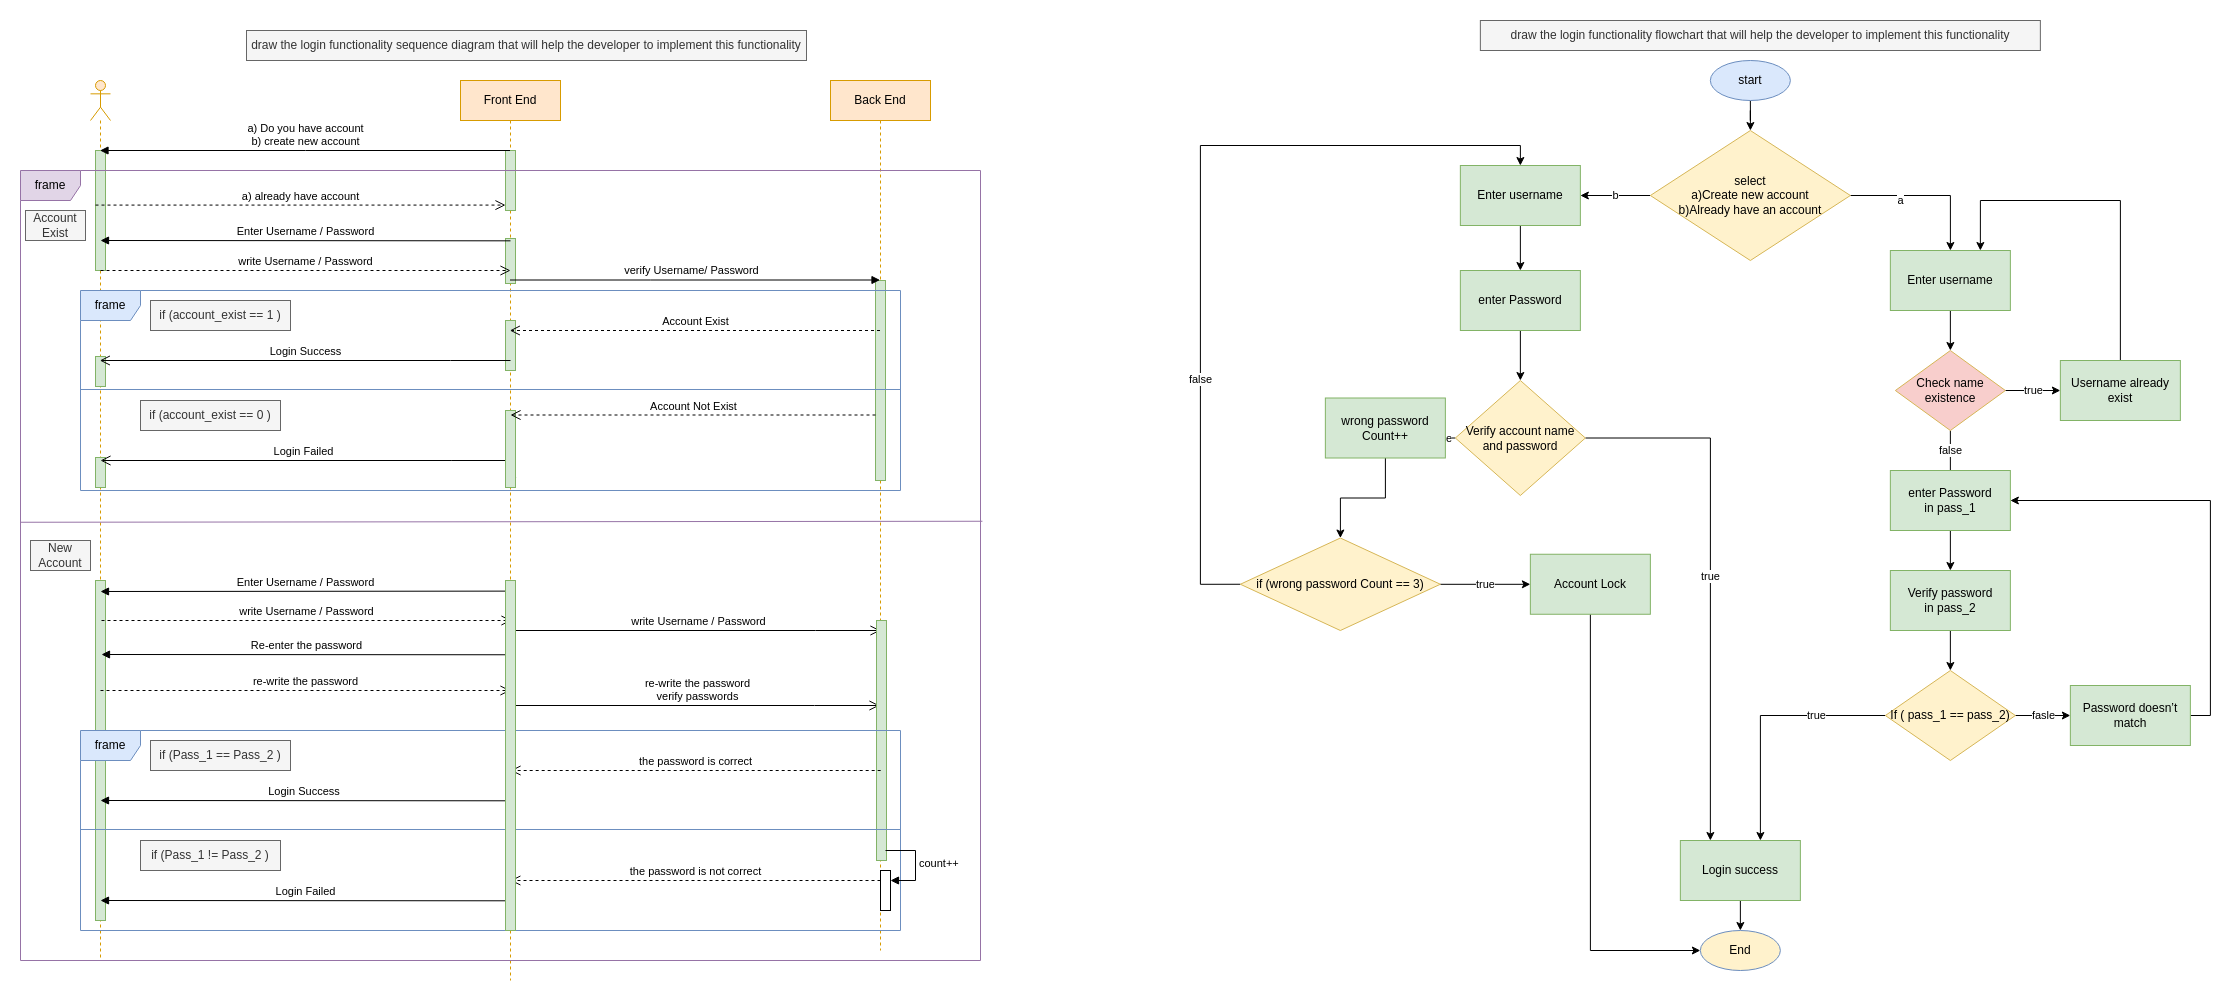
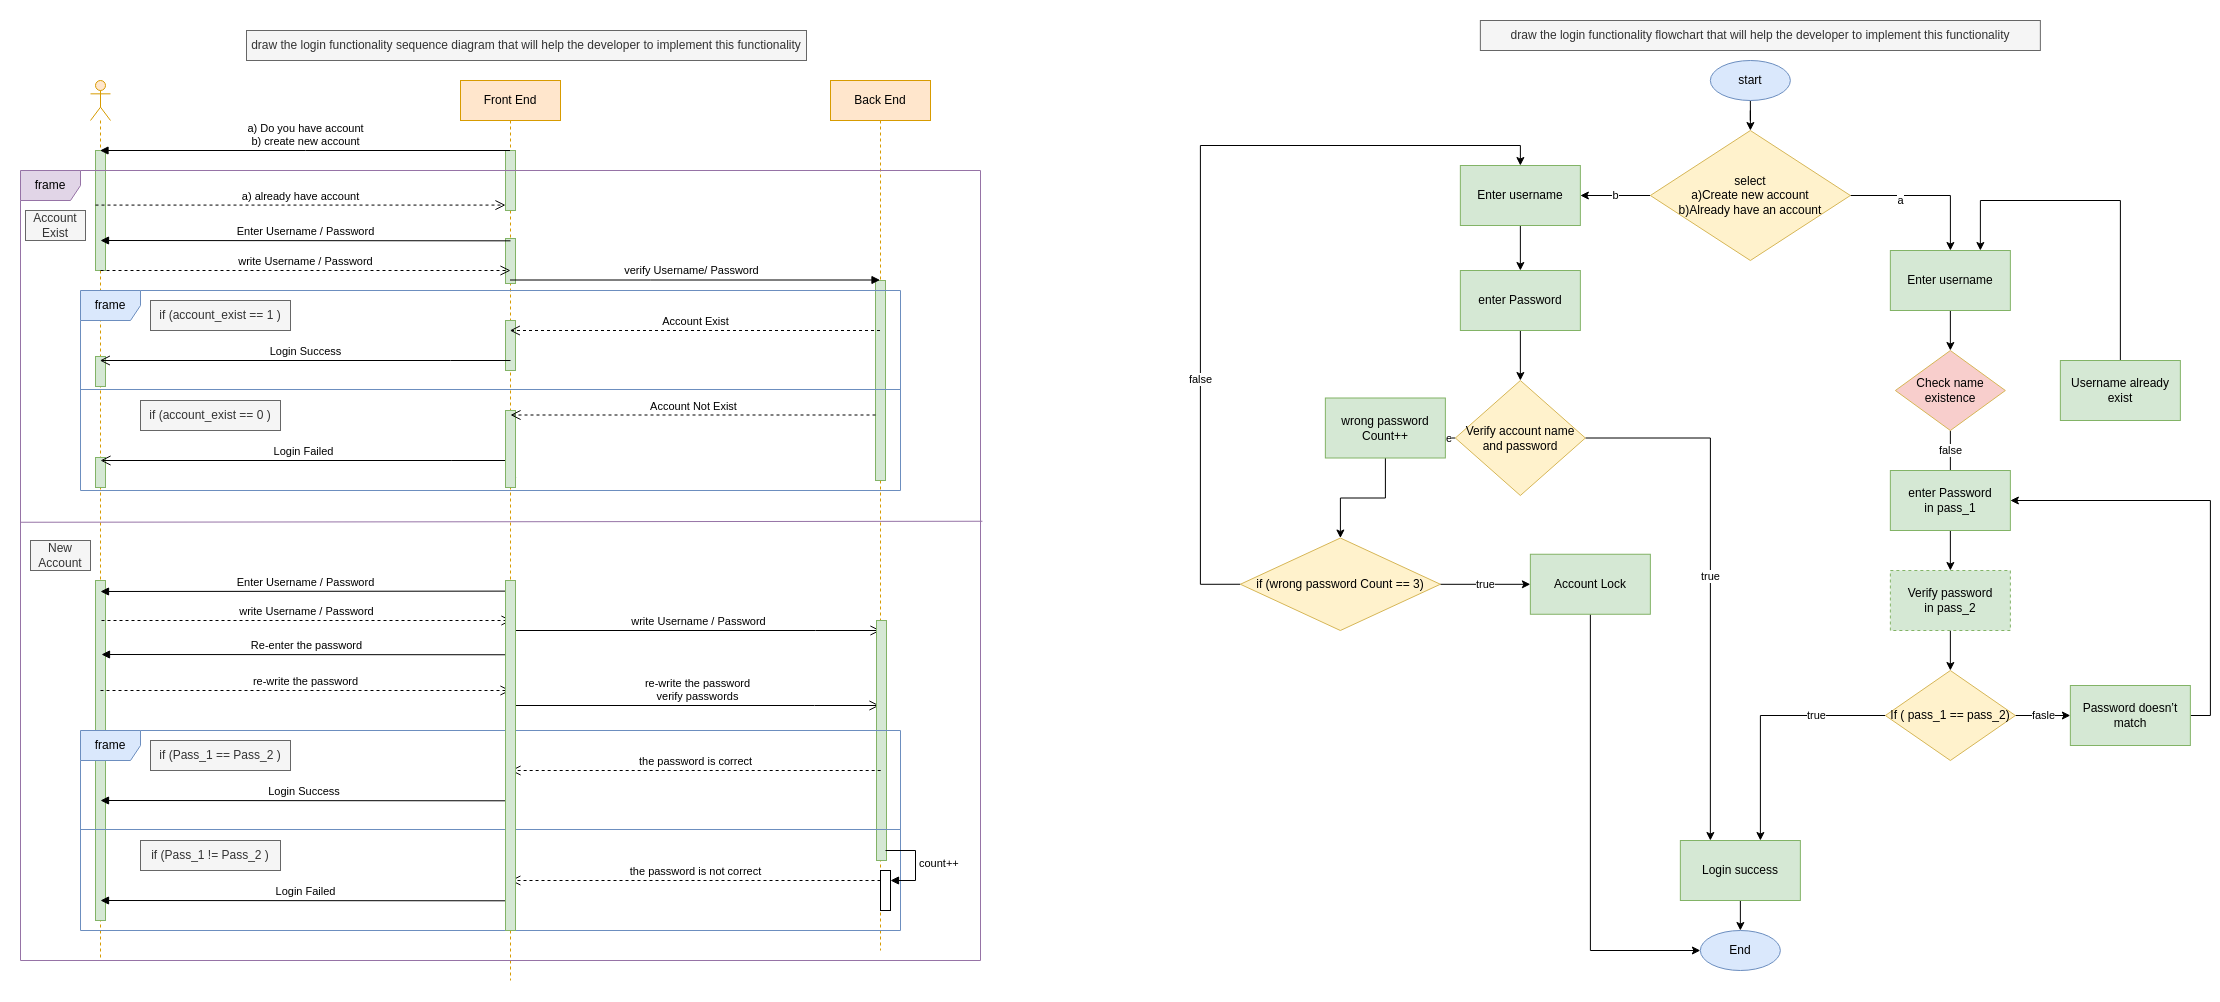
edge "Check name existence" -> "Username already exist": removed, label "true"
node "Verify password in pass_2": style solid -> dashed
node "End": fillcolor #fff2cc -> #dae8fc
